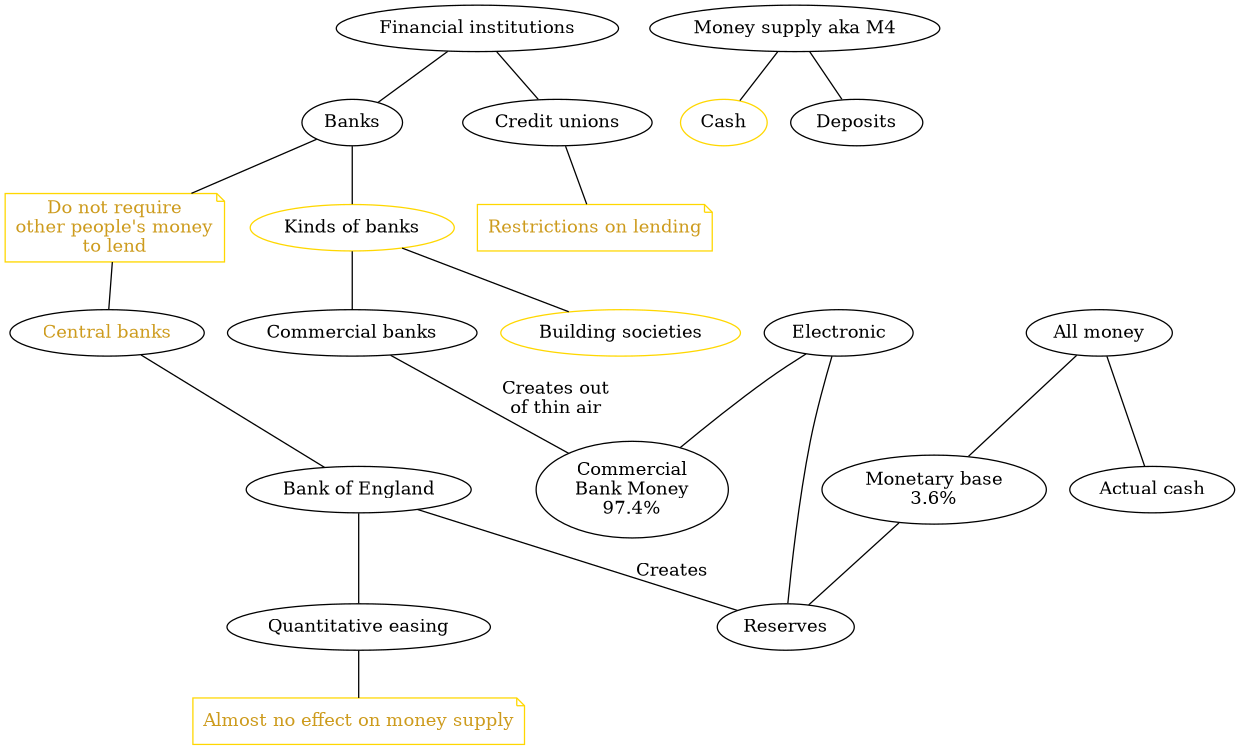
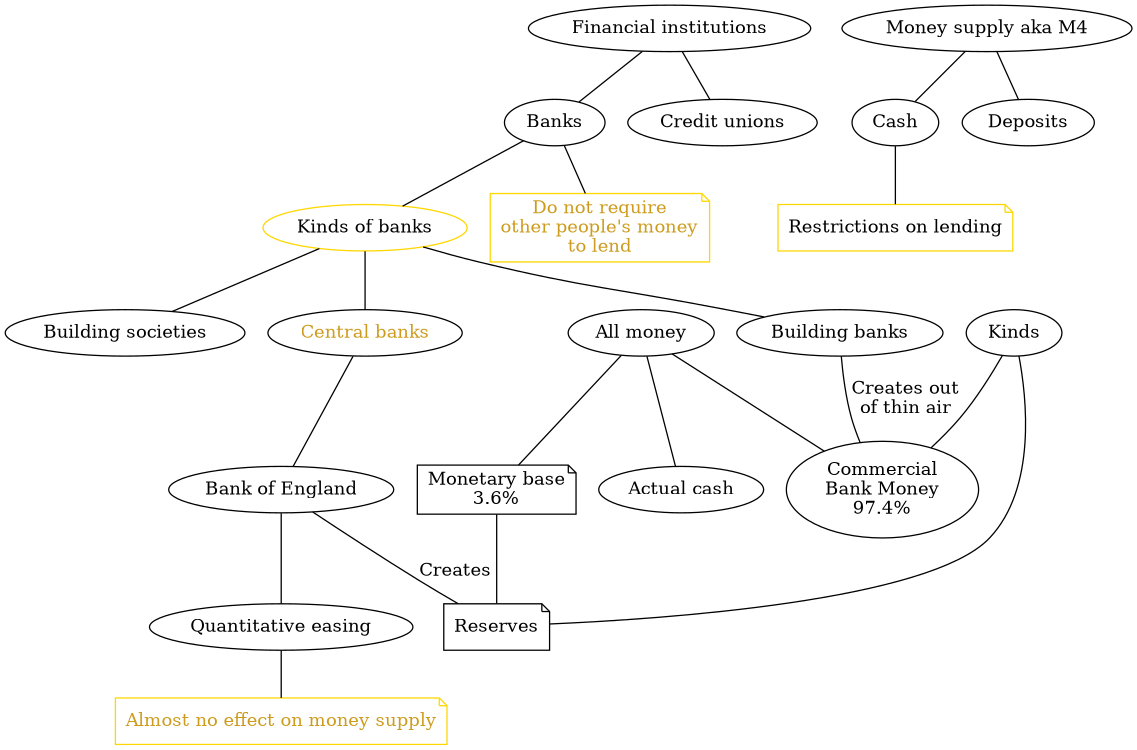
node "Cash": color gold -> black
edge "Credit unions" -- "Restrictions on lending": now "Cash" -- "Restrictions on lending"
node "Restrictions on lending": fontcolor goldenrod3 -> black
edge "Do not require other people's money to lend" -- "Central banks": now "Kinds of banks" -- "Central banks"
node "Commercial banks": label "Commercial banks" -> "Building banks"
node "Building societies": color gold -> black
node "Electronic": label "Electronic" -> "Kinds"
edge "All money" -- "Commercial Bank Money 97.4%": added
node "Monetary base 3.6%": shape ellipse -> note
node "Reserves": shape ellipse -> note
